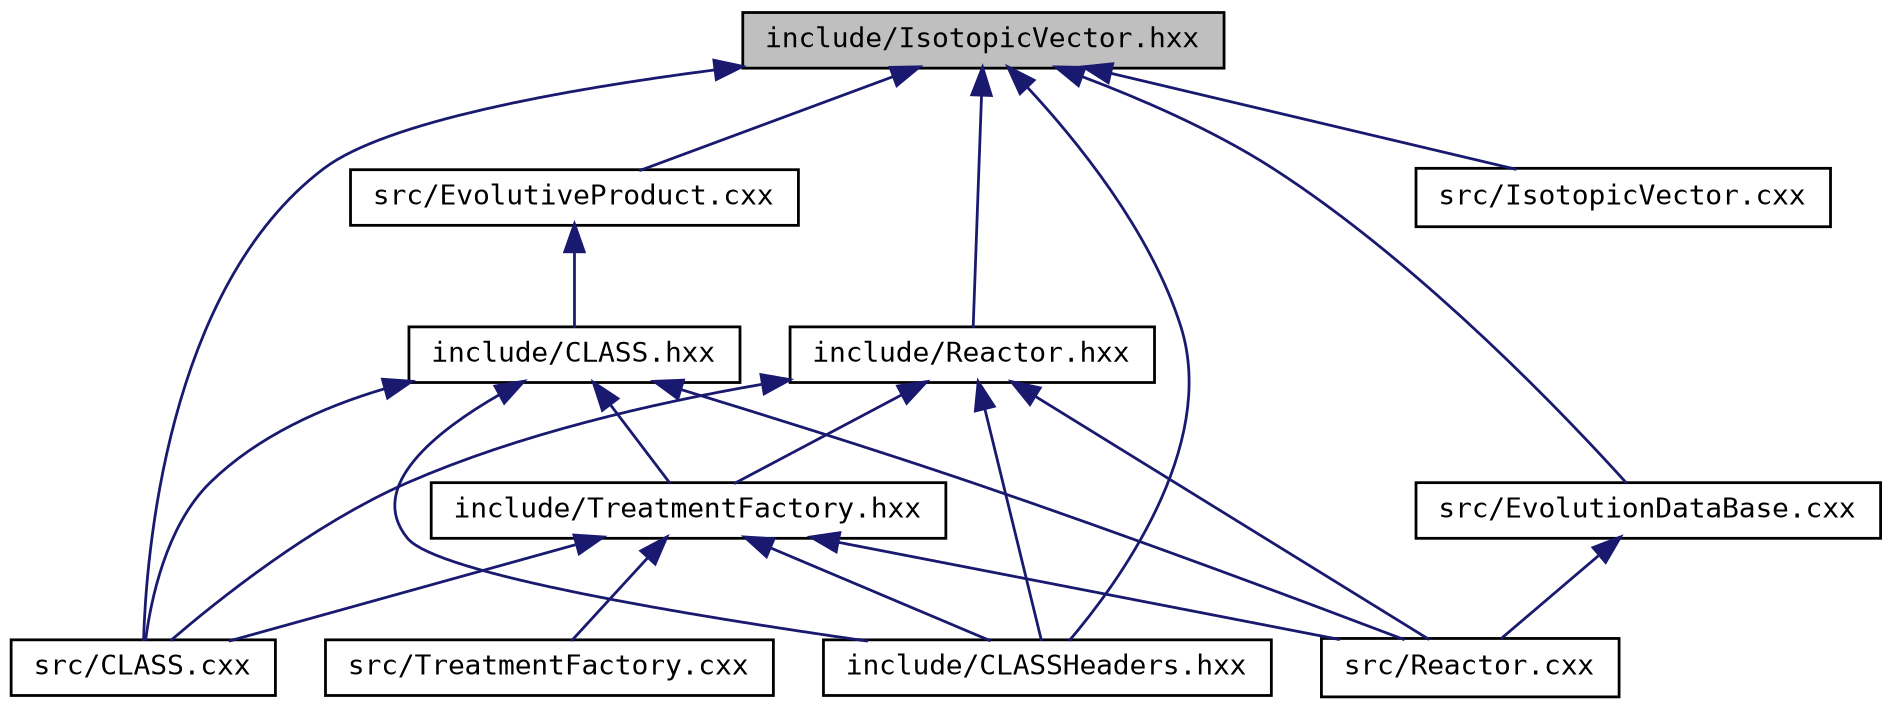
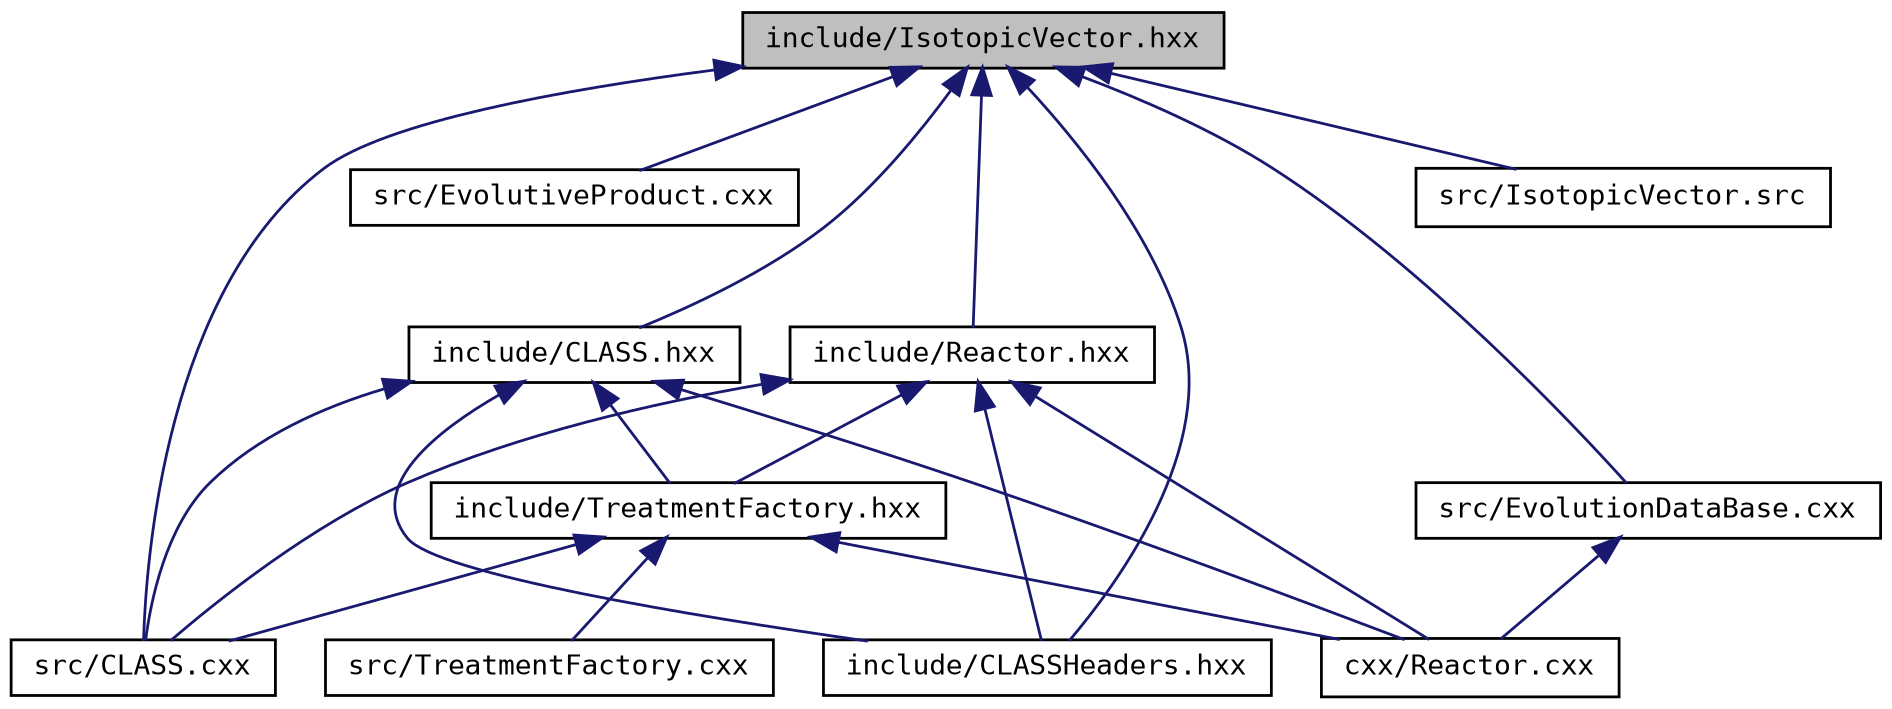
node "src/IsotopicVector.cxx": label "src/IsotopicVector.cxx" -> "src/IsotopicVector.src"
edge "include/CLASS.hxx" -> "src/EvolutiveProduct.cxx": now "include/CLASS.hxx" -> "include/IsotopicVector.hxx"
edge "include/CLASSHeaders.hxx" -> "include/TreatmentFactory.hxx": removed
node "src/Reactor.cxx": label "src/Reactor.cxx" -> "cxx/Reactor.cxx"
